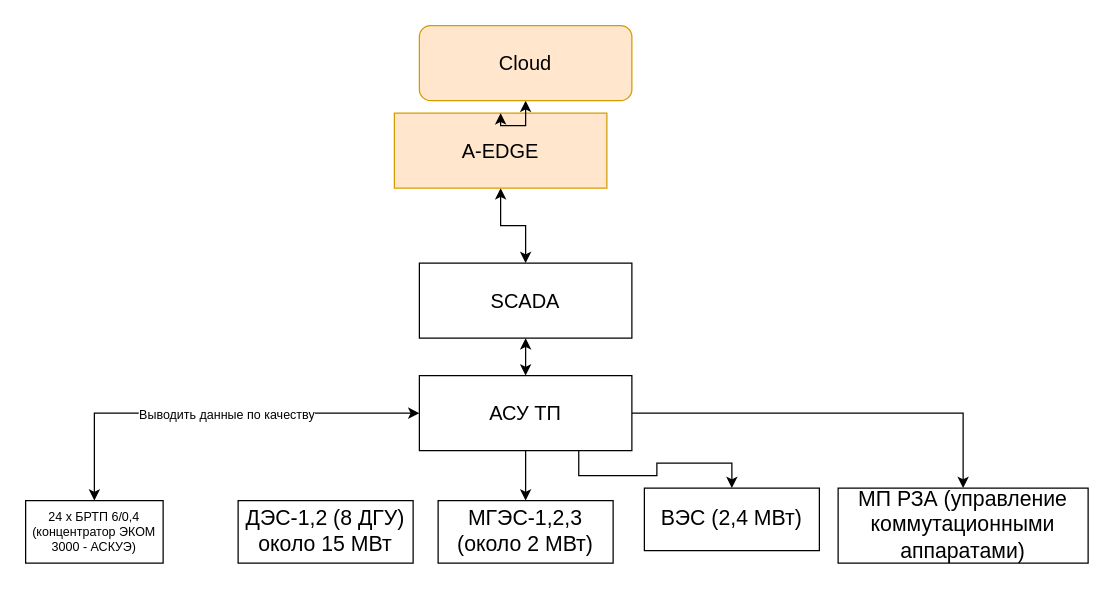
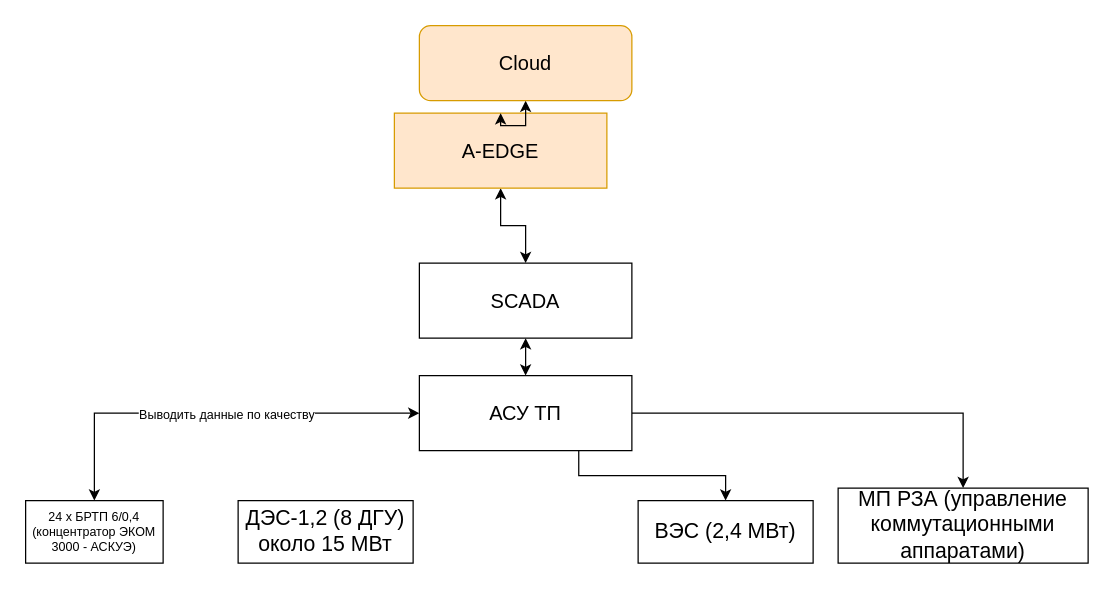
edge "АСУ ТП" -> "МГЭС-1,2,3 (около 2 МВт)": removed
node "ВЭС (2,4 МВт)": moved (732, 519) -> (726, 532)
node "МГЭС-1,2,3 (около 2 МВт)": removed
